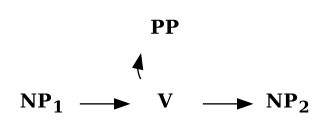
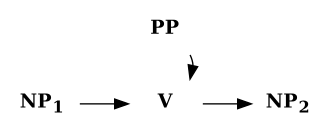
edge "V" -> "PP": reversed
